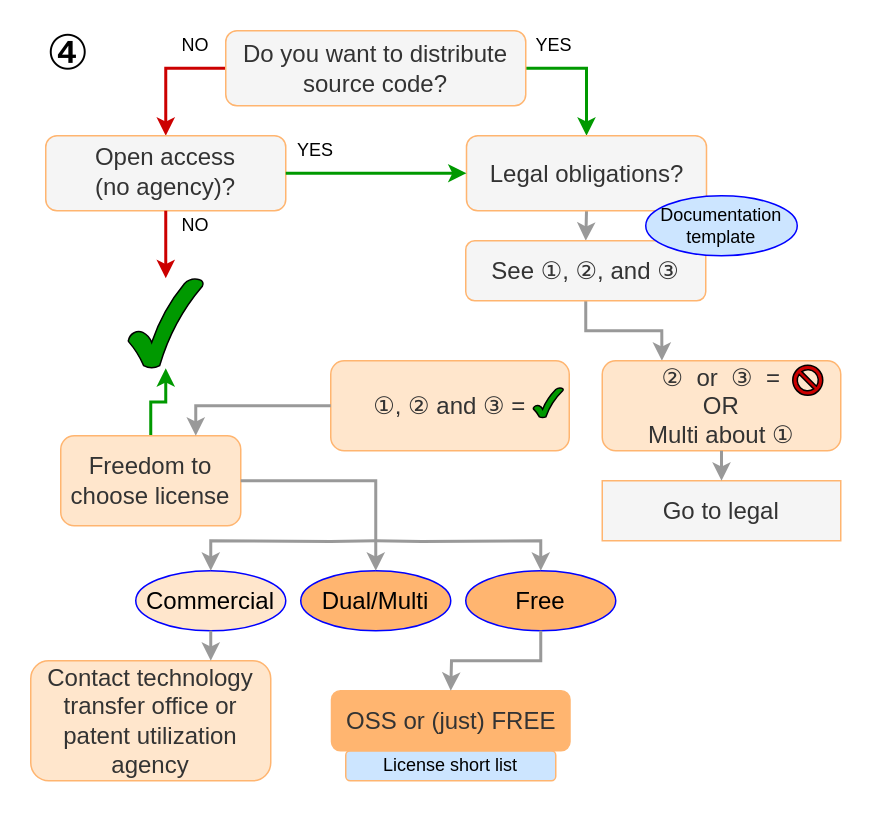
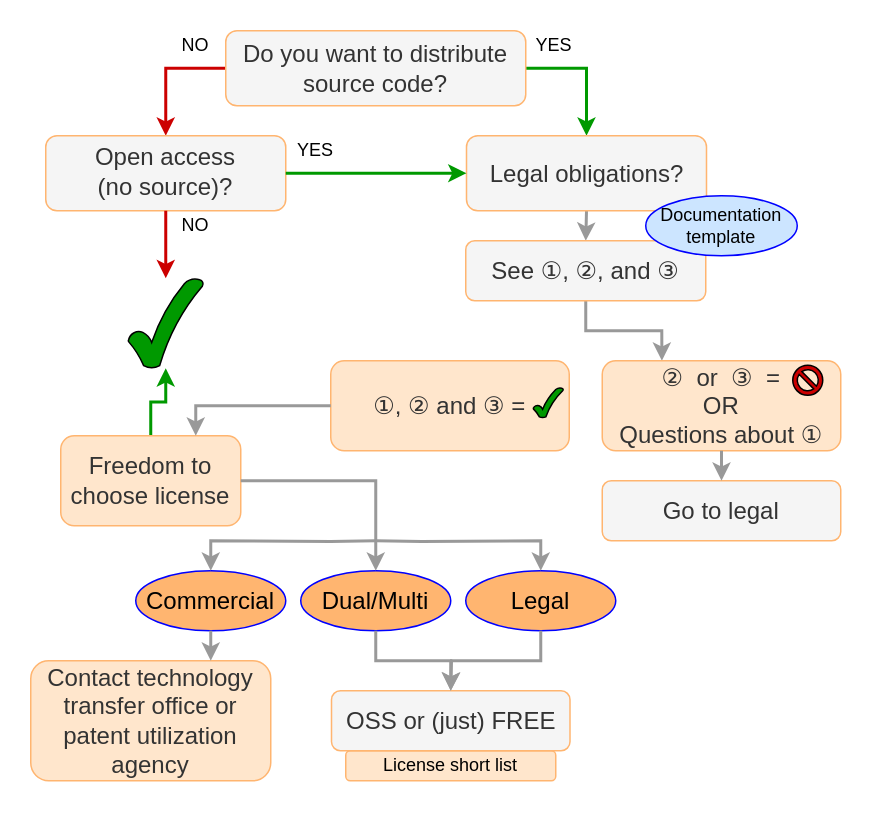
node "④": removed
node "Open access (no agency)?": label "Open access (no agency)?" -> "Open access (no source)?"
node "② or ③ = OR Multi about ①": label "② or ③ = OR Multi about ①" -> "② or ③ = OR Questions about ①"
node "Go to legal": shape rectangle -> rounded rectangle
node "Commercial": fillcolor #ffe6cc -> #ffb570
node "Free": label "Free" -> "Legal"
edge "Dual/Multi" -> "OSS or (just) FREE": added
node "OSS or (just) FREE": fillcolor #ffb570 -> #f5f5f5
node "License short list": fillcolor #cce5ff -> #ffe6cc
